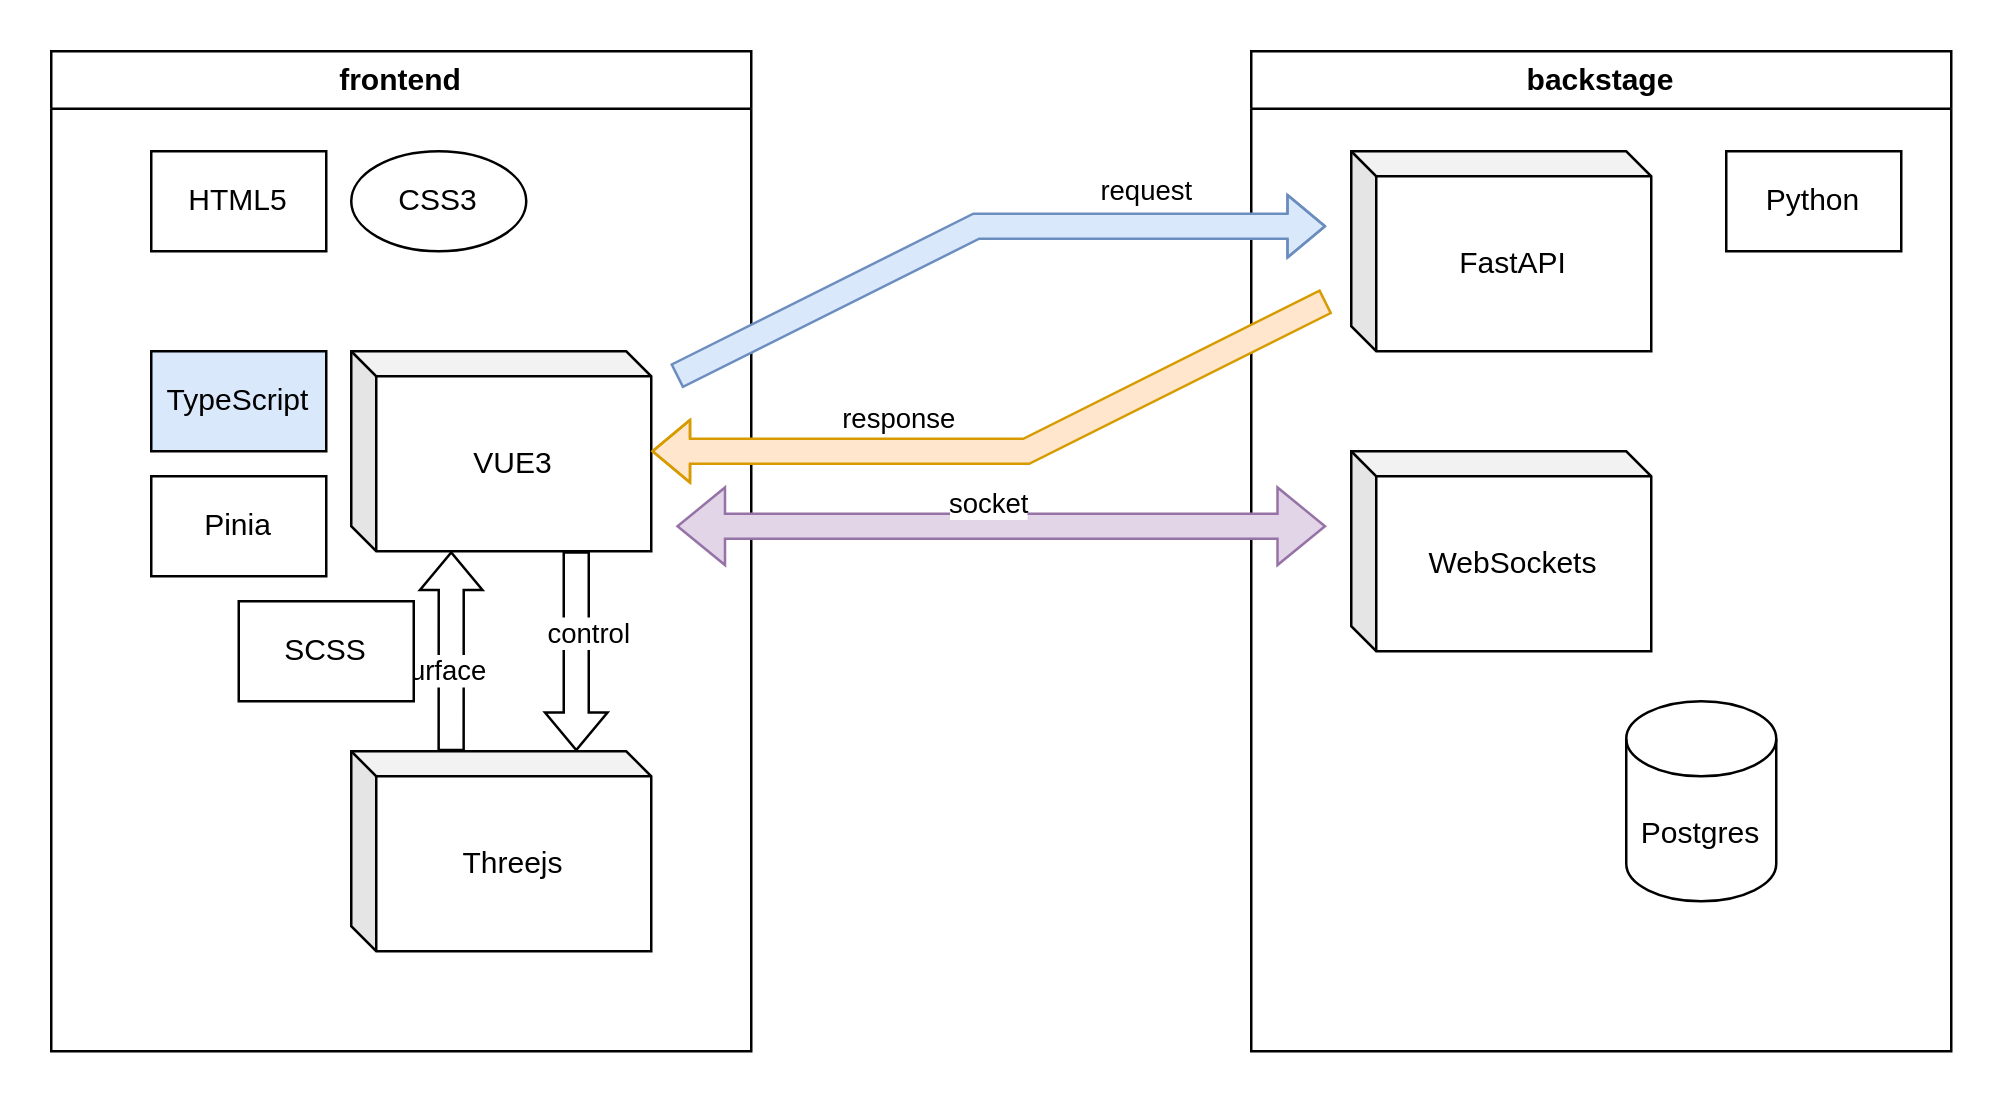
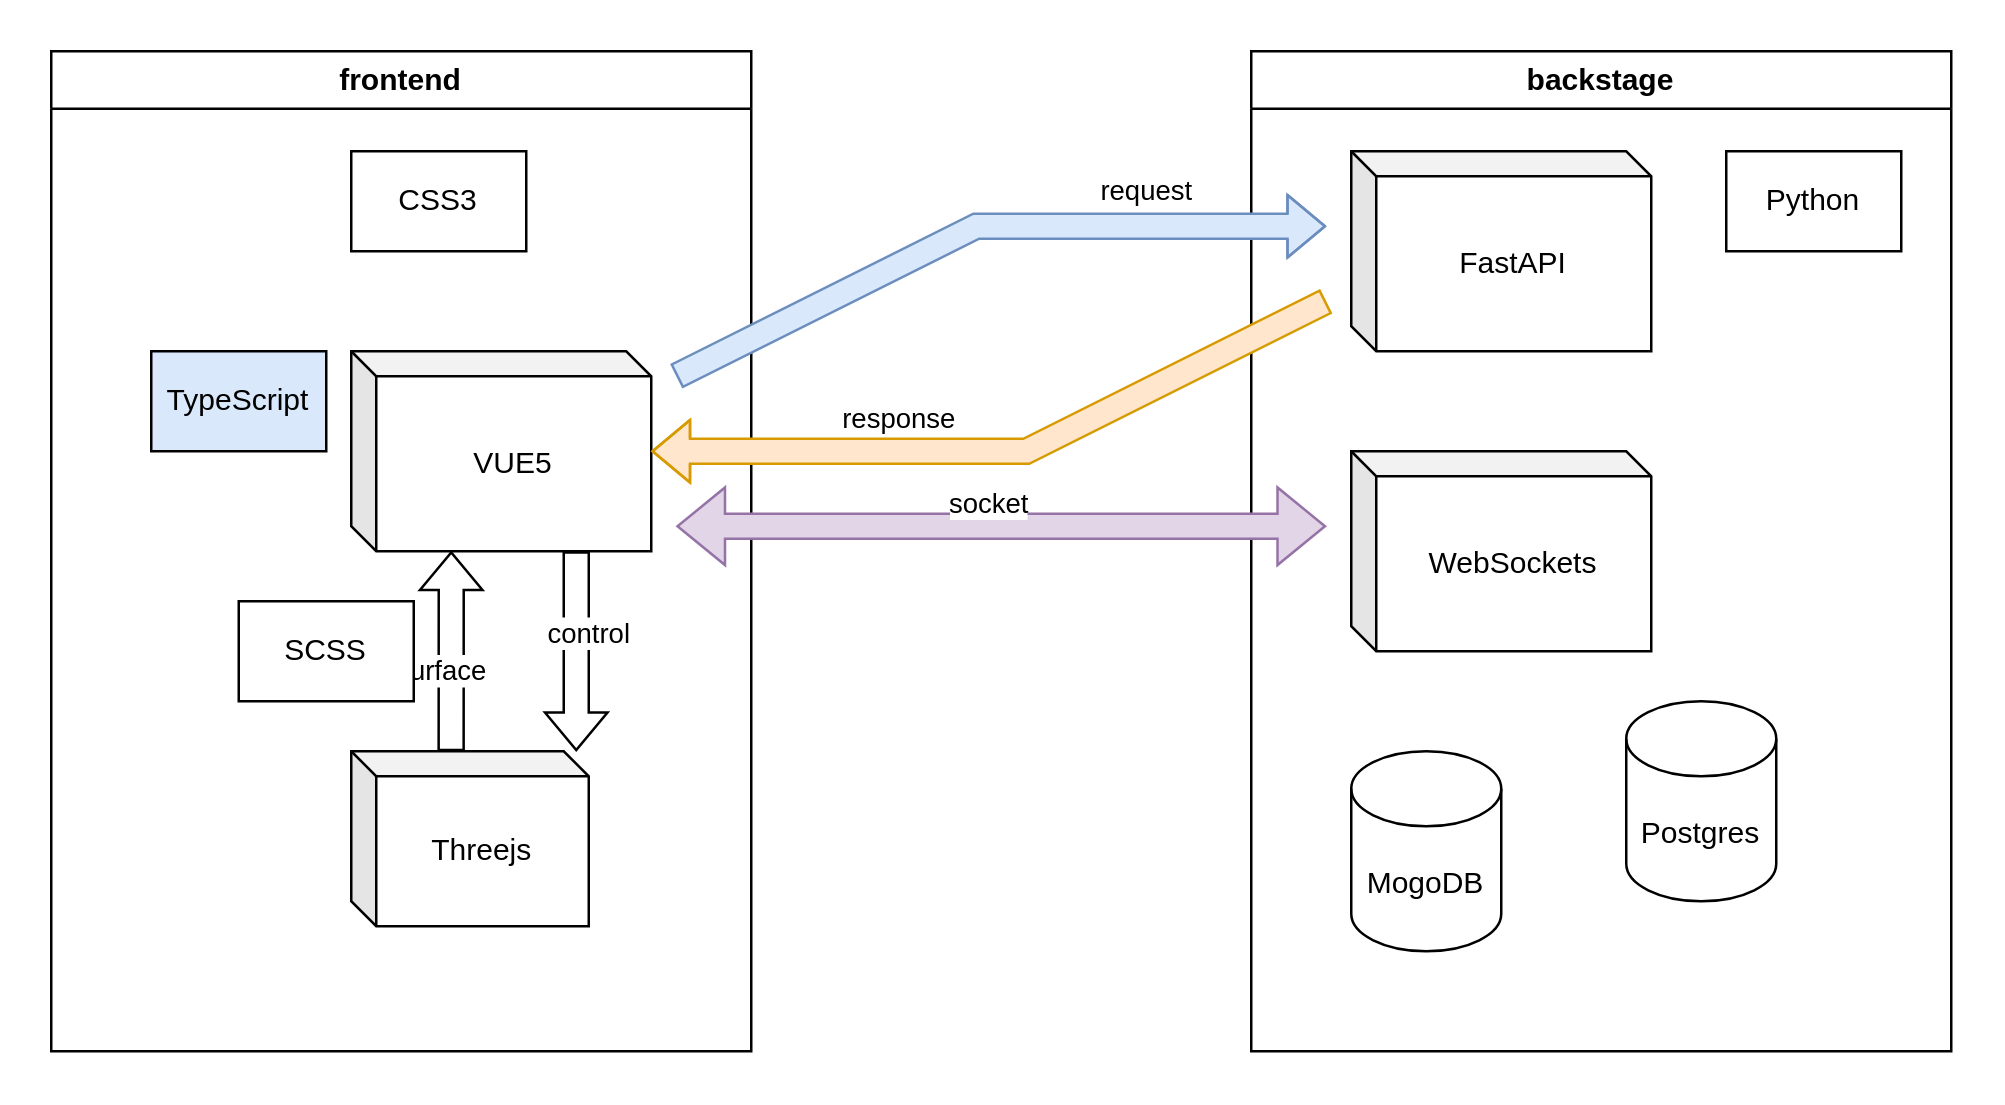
node "HTML5": removed
node "CSS3": shape ellipse -> rectangle
node "VUE3": label "VUE3" -> "VUE5"
node "Pinia": removed
node "Threejs": size 300x200 -> 238x175
node "MogoDB": added
